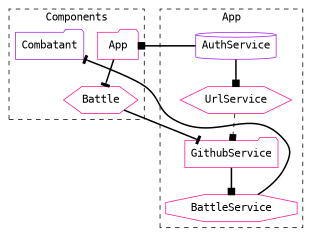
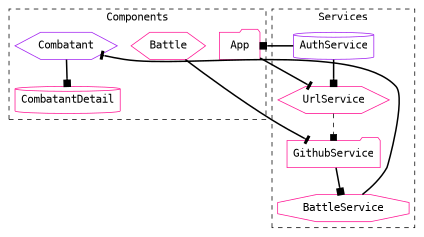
cluster "App": label "App" -> "Services"
node "Combatant": shape folder -> hexagon
edge "App" -> "Battle": now "App" -> "UrlService"
node "CombatantDetail": added
